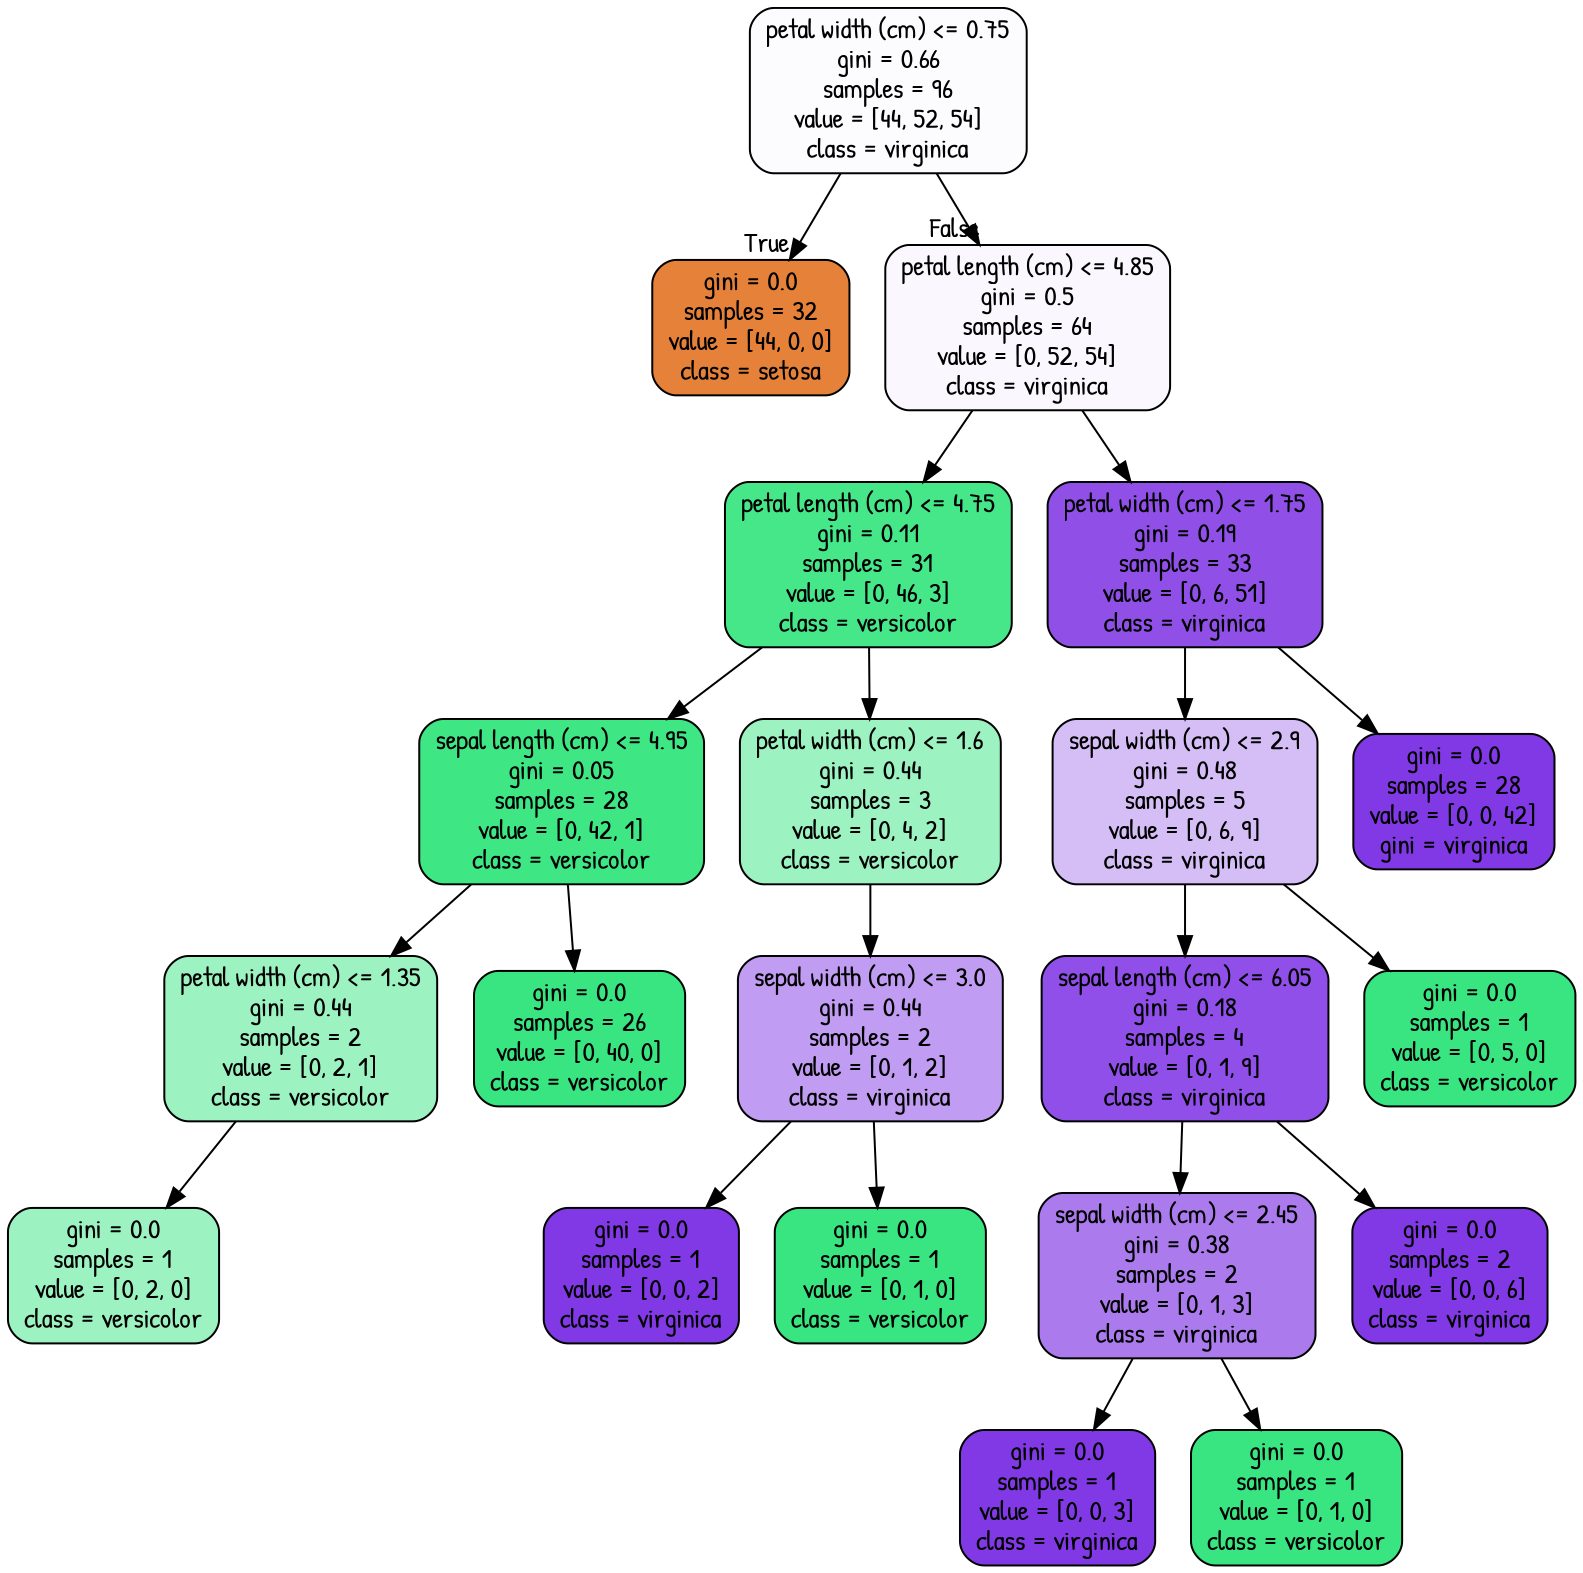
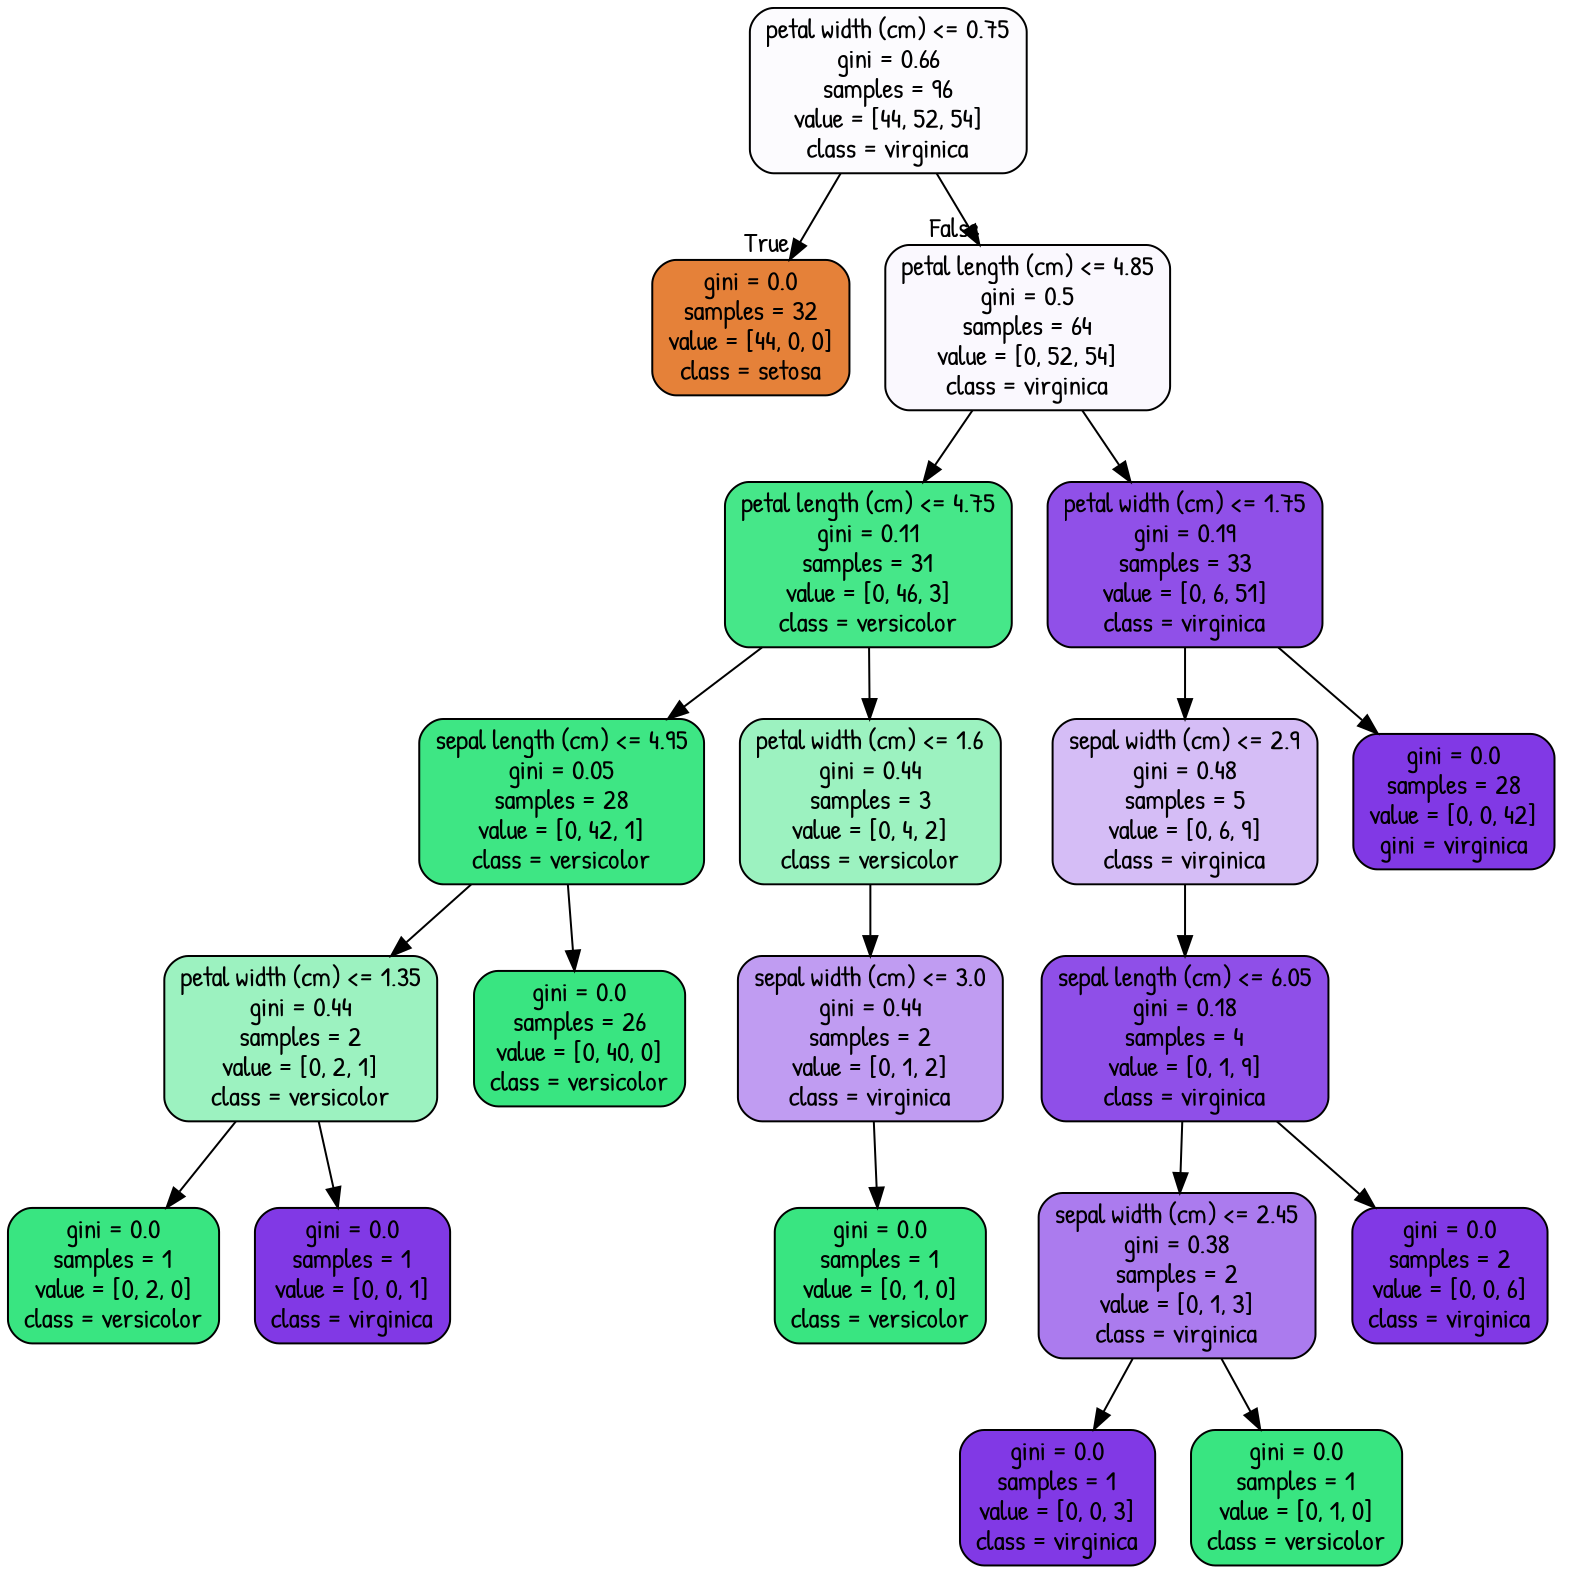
node "gini = 0.0 samples = 1 value = [0, 5, 0] class = versicolor": removed
node "gini = 0.0 samples = 1 value = [0, 2, 0] class = versicolor": fillcolor #9cf2c0 -> #39e581
node "gini = 0.0 samples = 1 value = [0, 0, 1] class = virginica": added
node "gini = 0.0 samples = 1 value = [0, 0, 2] class = virginica": removed
